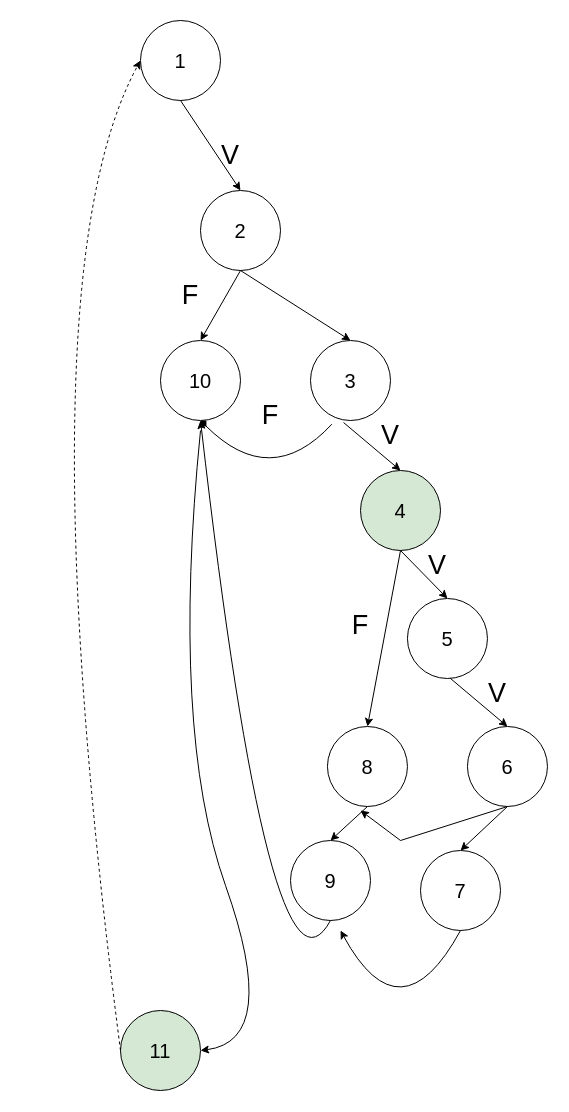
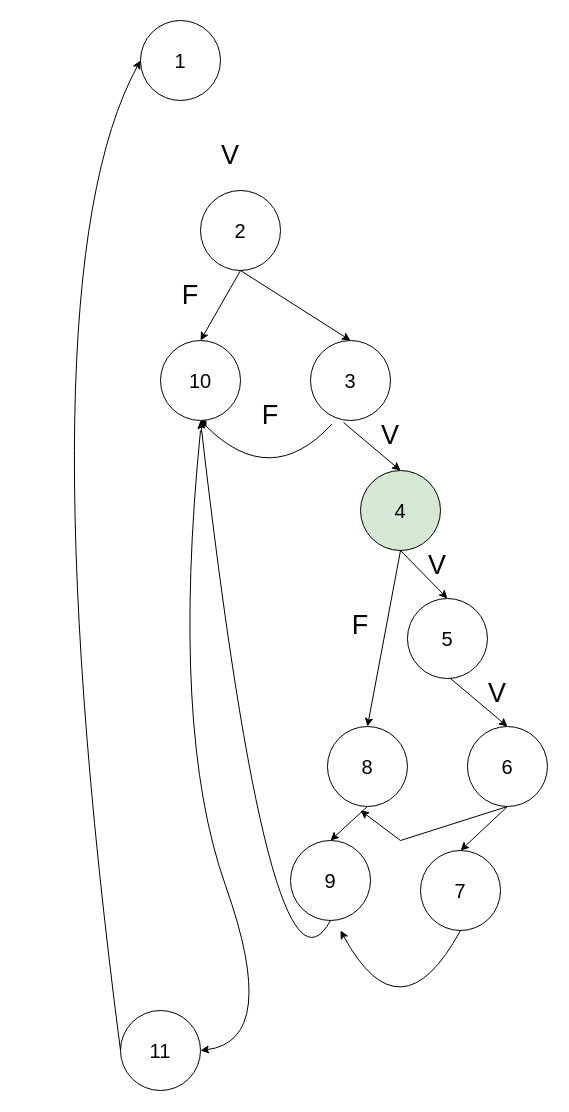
edge "1" -> "2": removed
edge "11" -> "1": style dashed -> solid
node "11": fillcolor #d5e8d4 -> #ffffff
